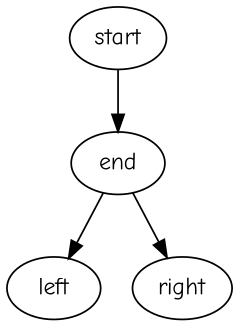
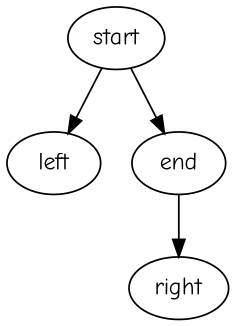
edge "end" -> "left": now "start" -> "left"
